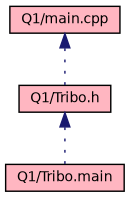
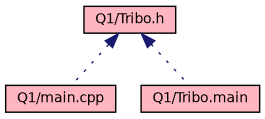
edge "Q1/Tribo.h" -> "Q1/main.cpp": reversed
